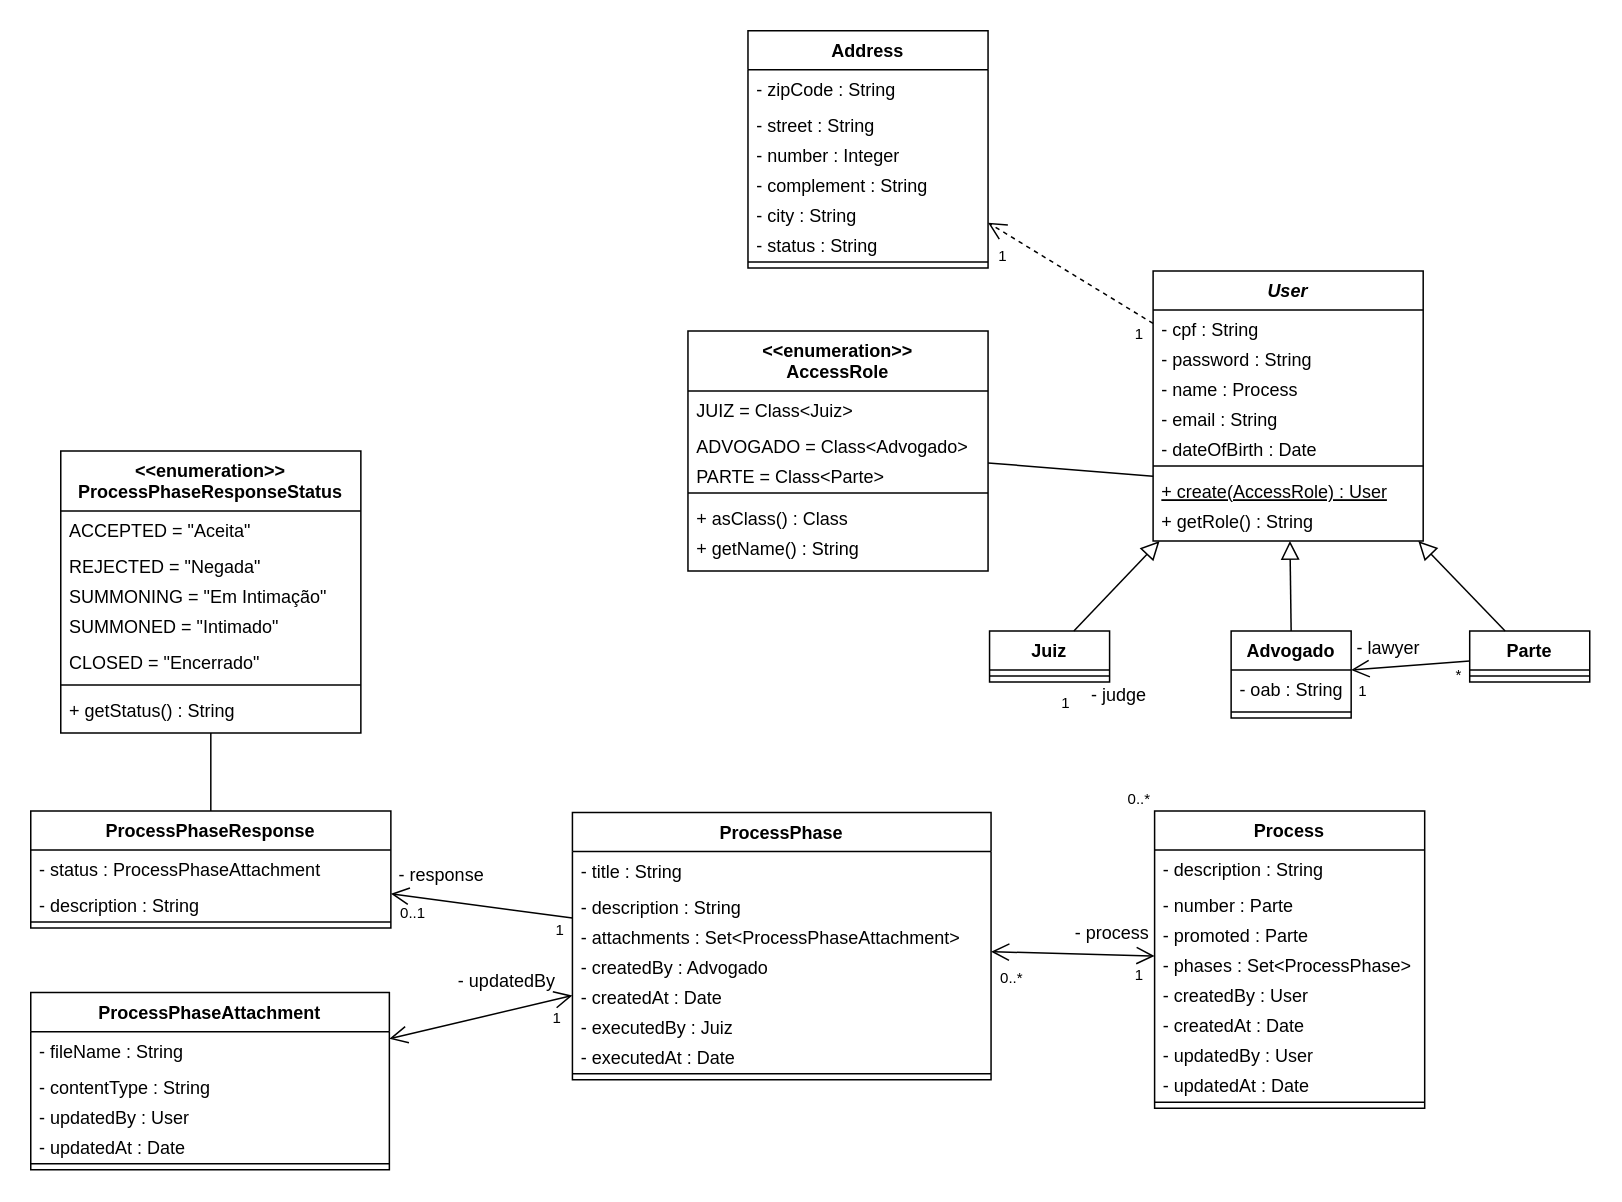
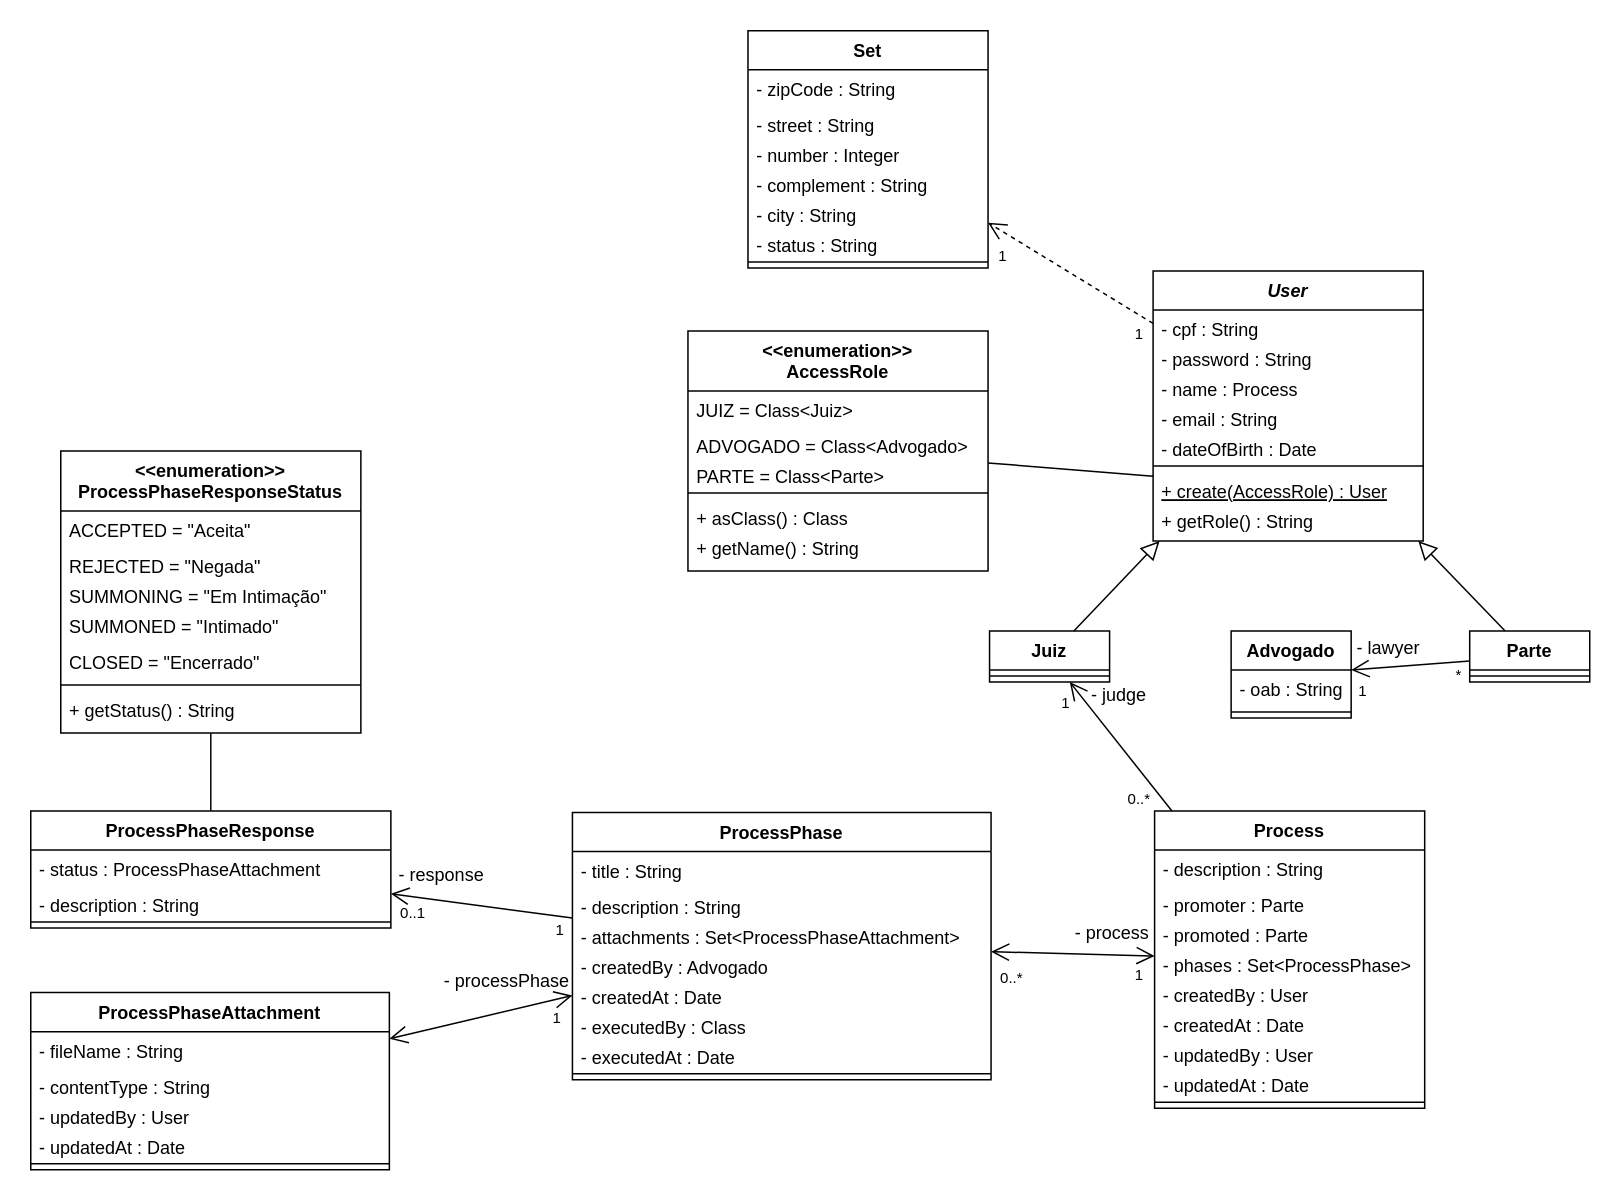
node "Address": label "Address" -> "Set"
edge "Advogado" -> "User": removed
edge "Process" -> "Juiz": added
node "- number : Parte": label "- number : Parte" -> "- promoter : Parte"
node "- updatedBy": label "- updatedBy" -> "- processPhase"
node "- executedBy : Juiz": label "- executedBy : Juiz" -> "- executedBy : Class"
